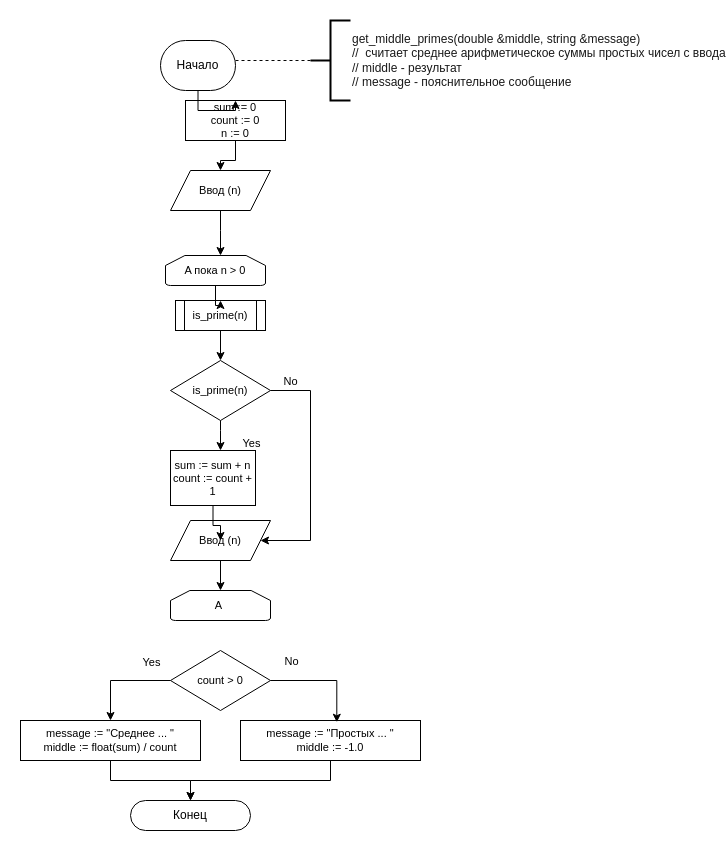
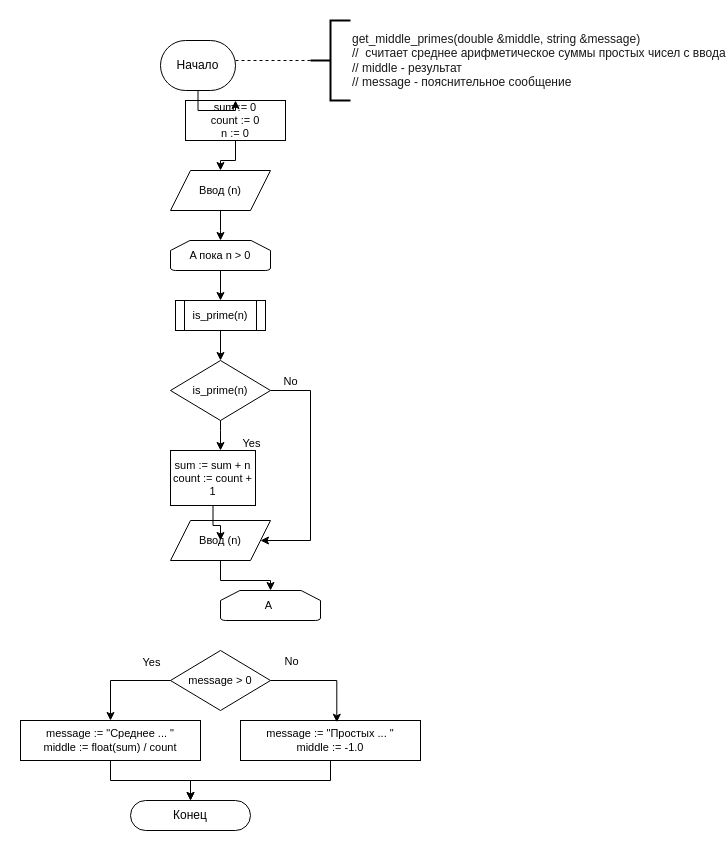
node "A пока n > 0": moved (216, 271) -> (221, 256)
node "A": moved (221, 606) -> (271, 606)
node "count > 0": label "count > 0" -> "message > 0"
